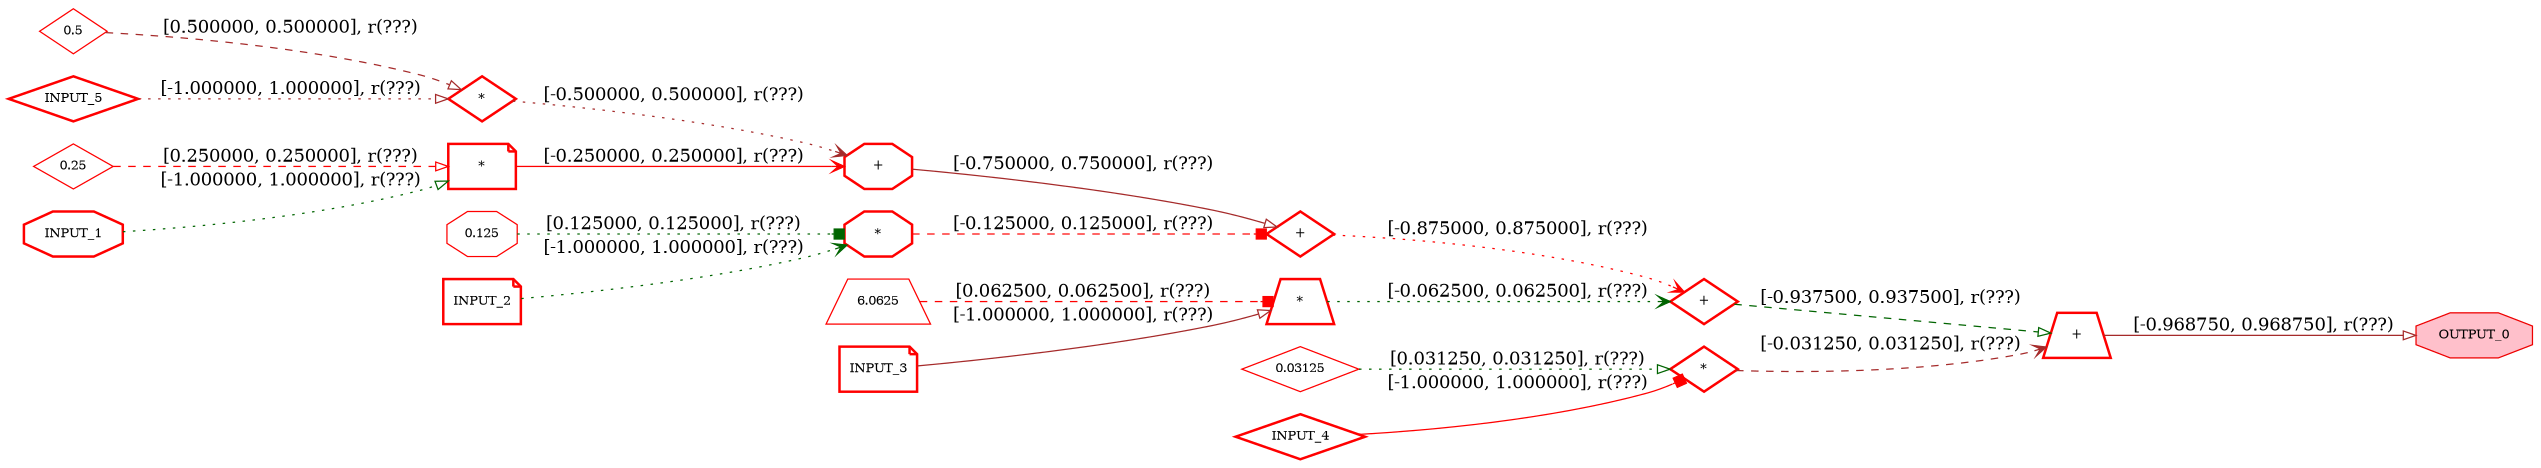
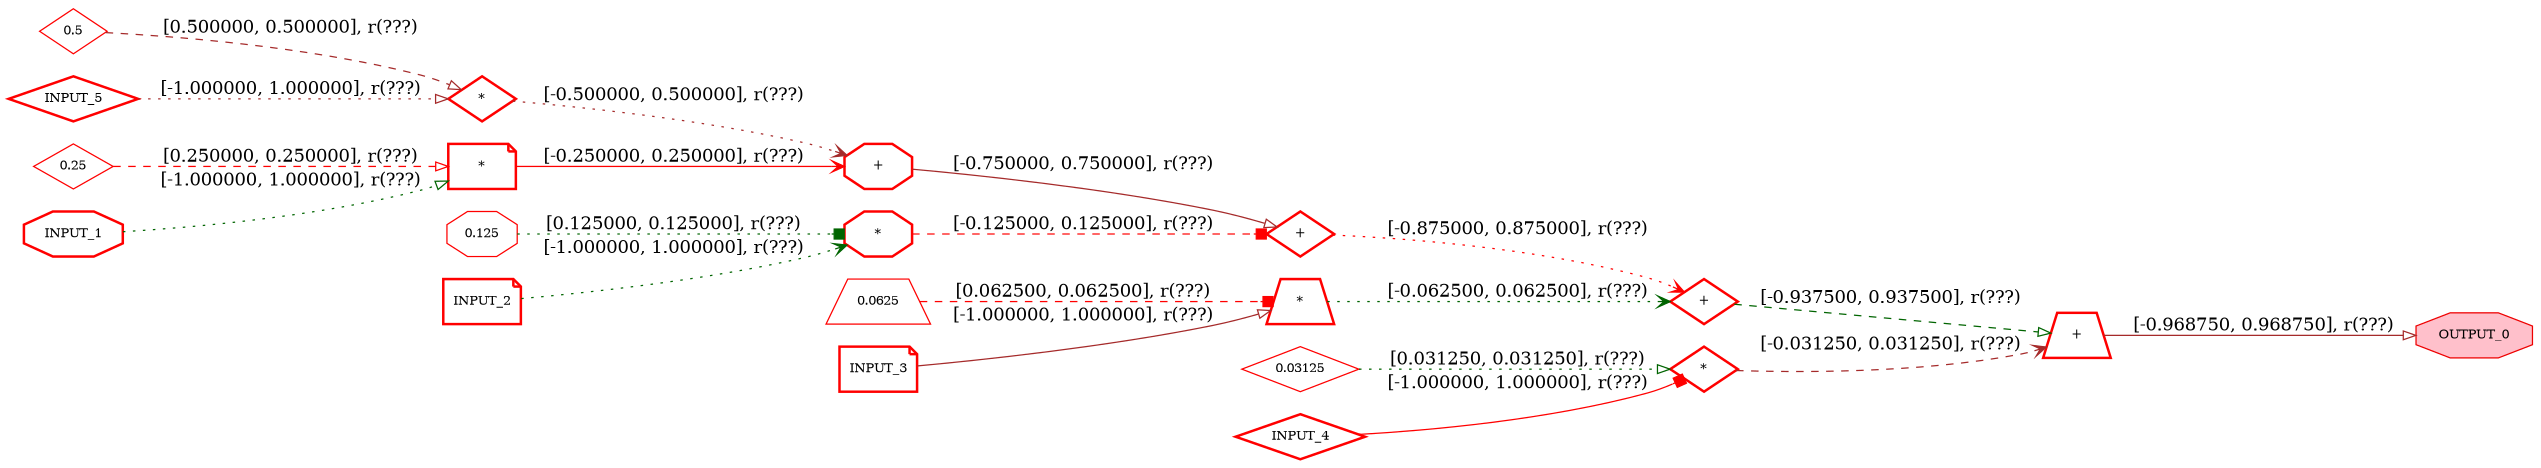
node "6.0625": label "6.0625" -> "0.0625"
